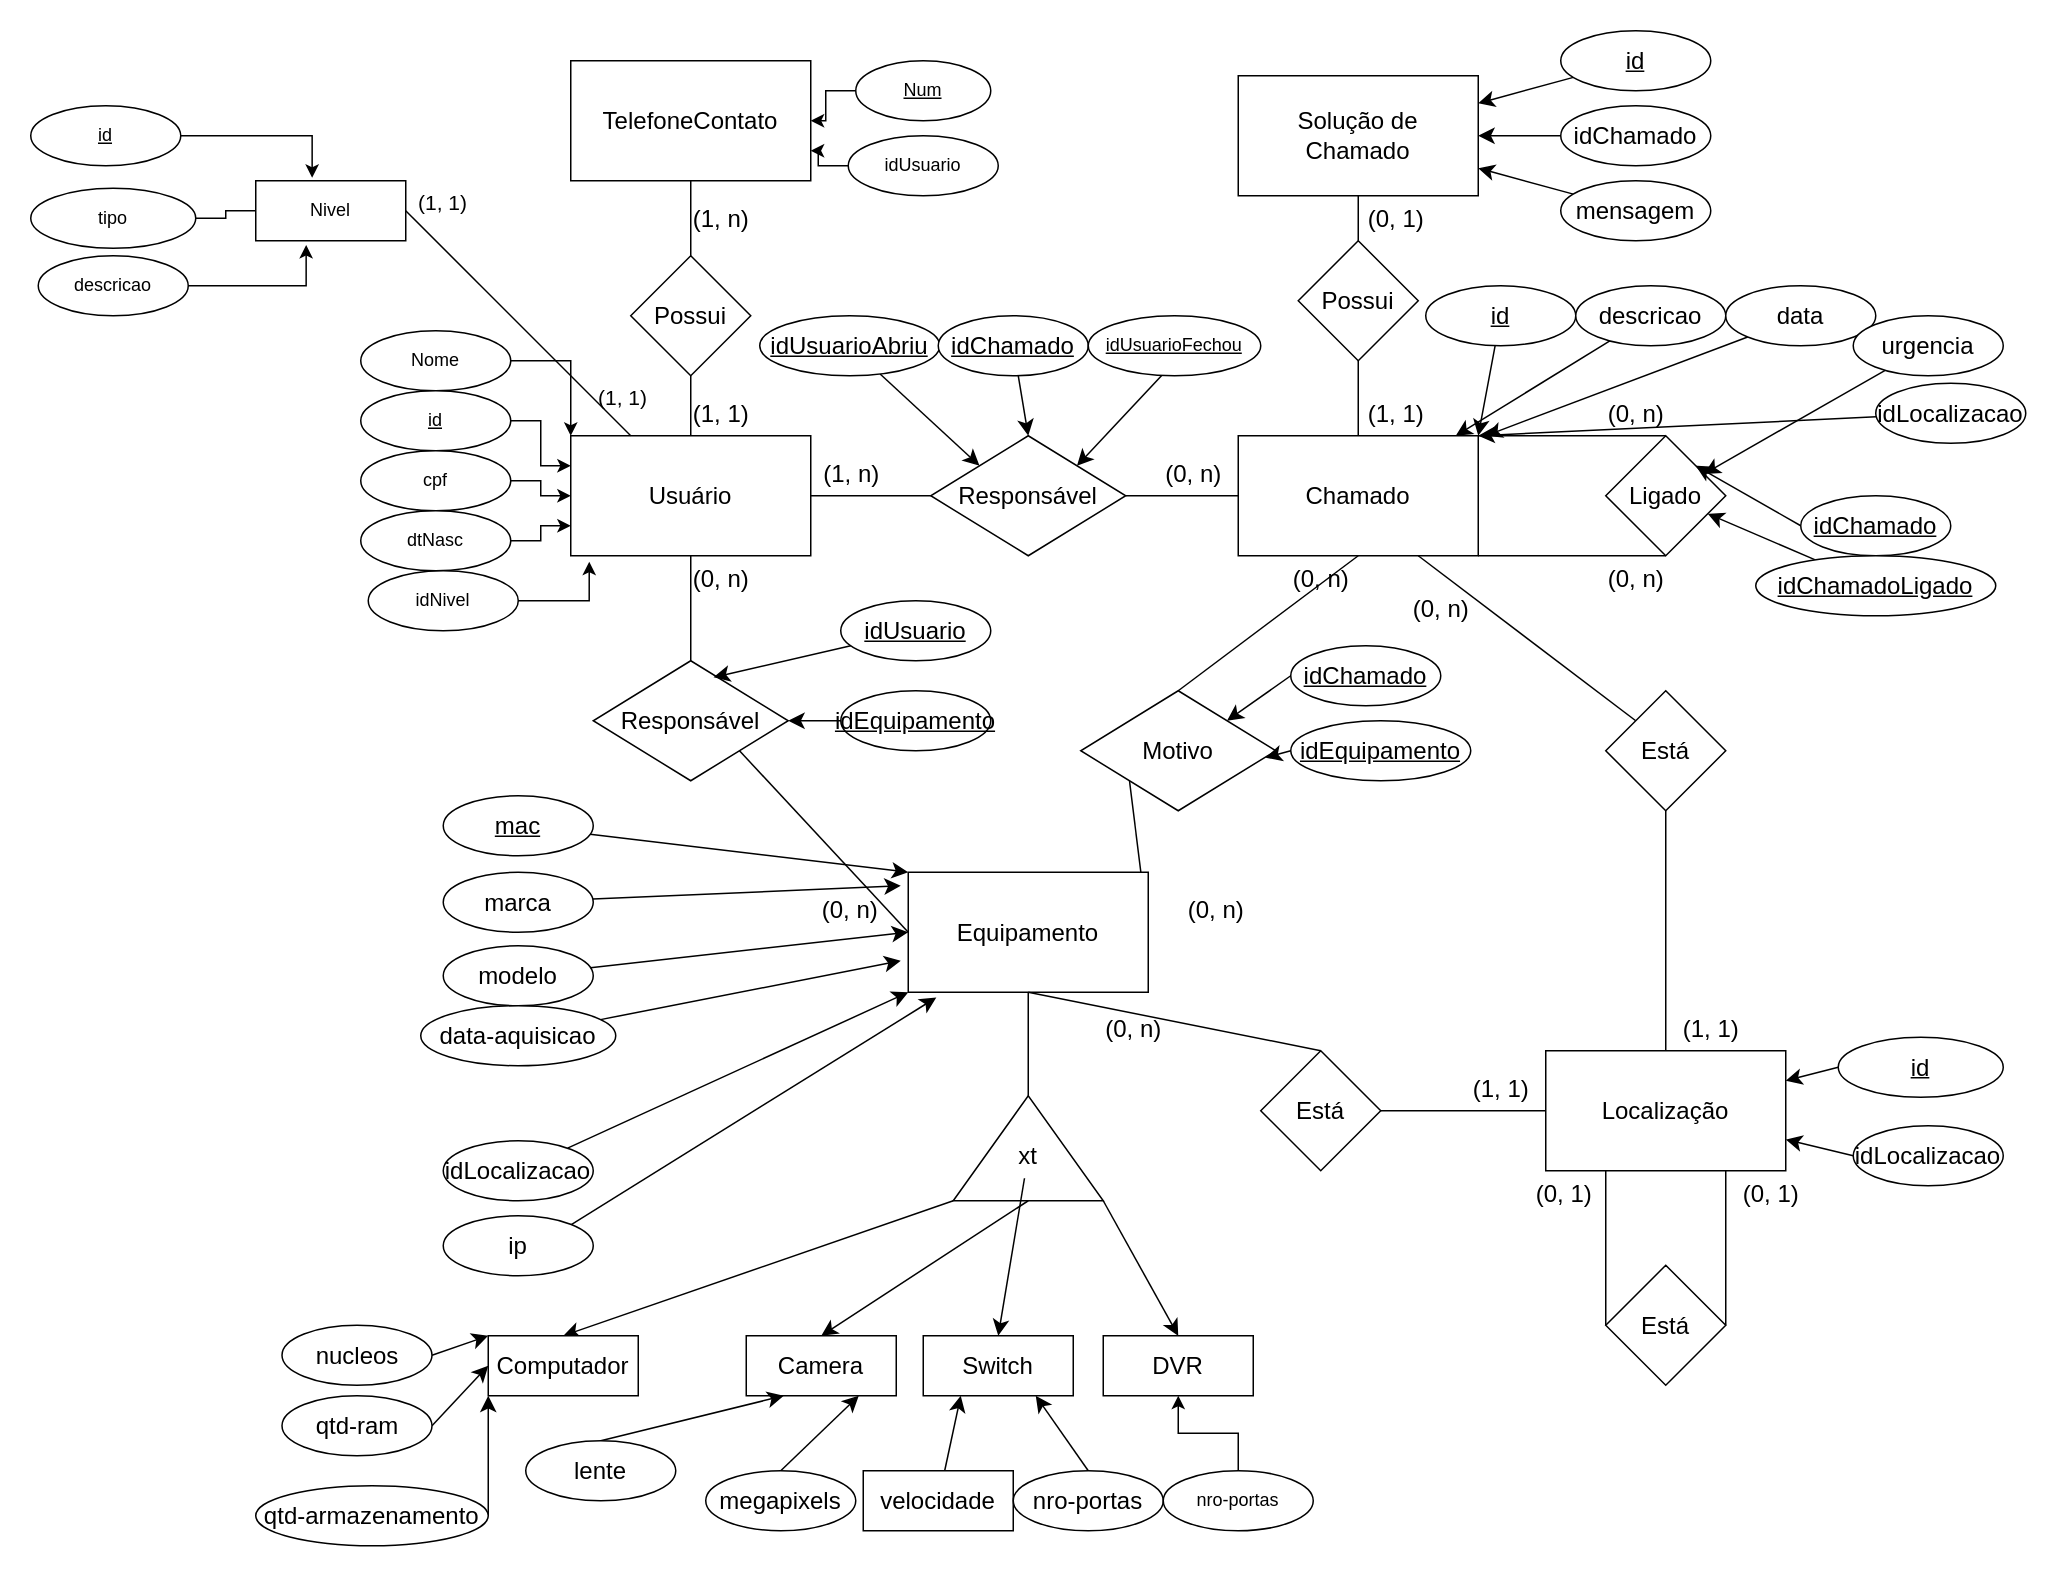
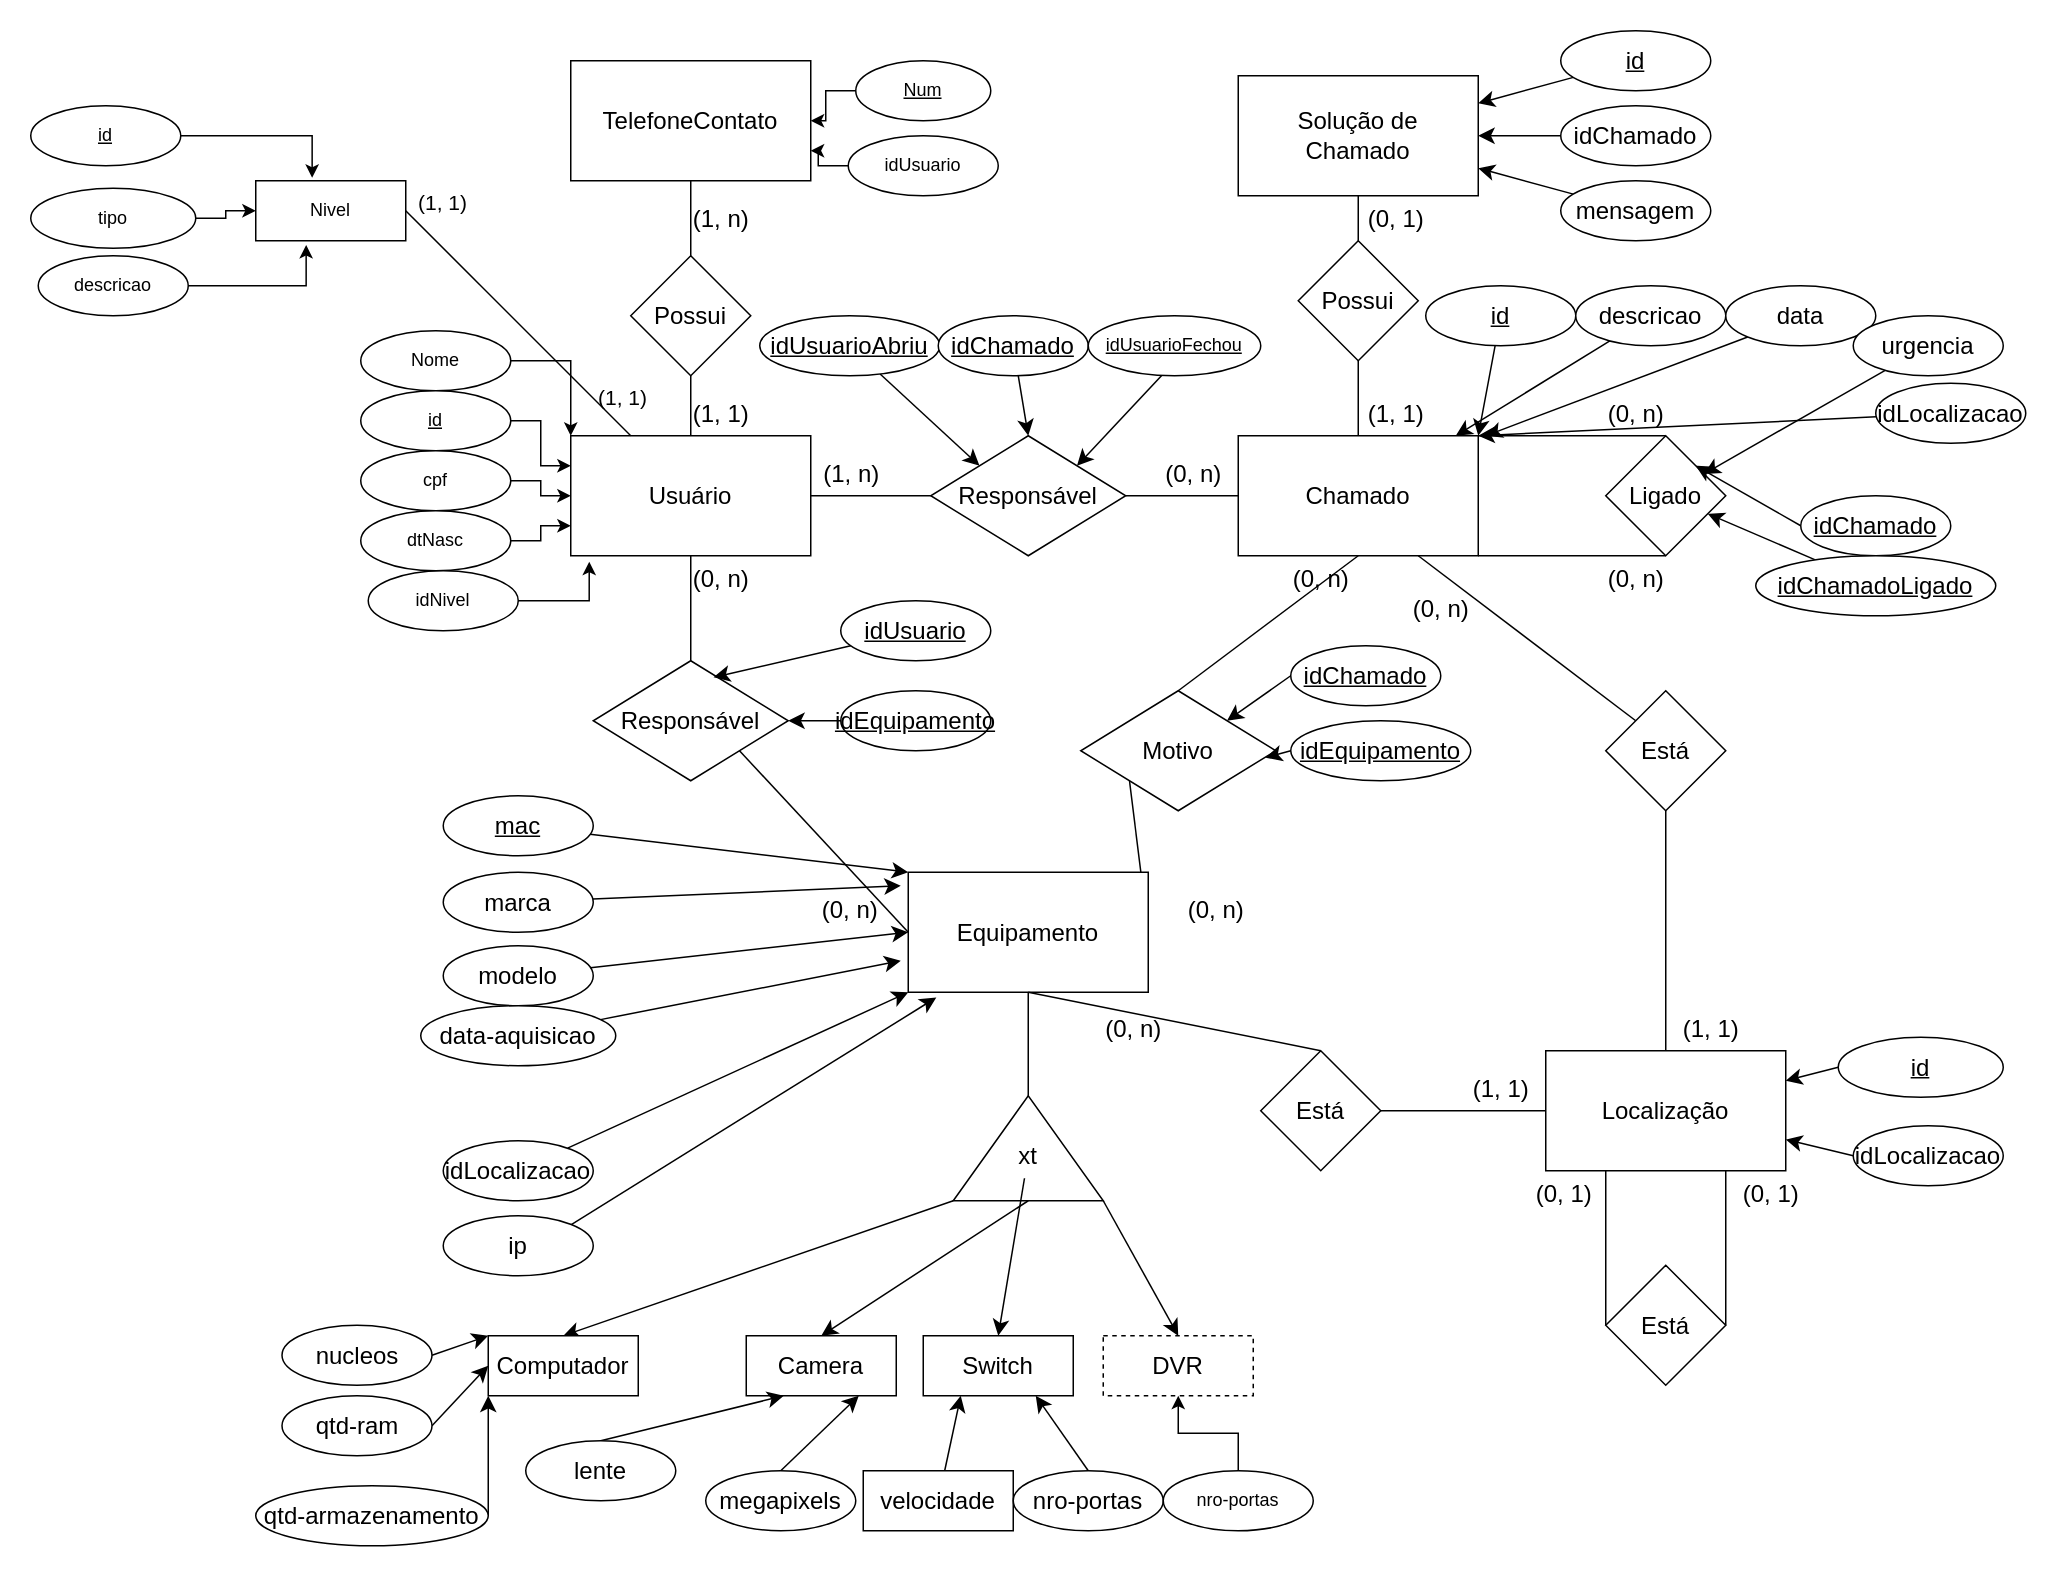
edge "Nivel" -- "tipo": arrowhead none -> classic
node "DVR": style solid -> dashed
